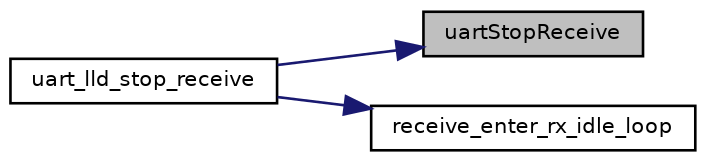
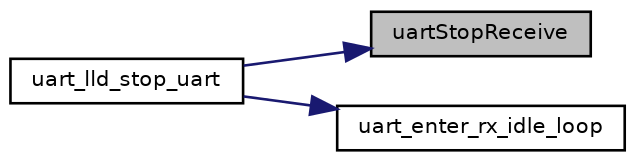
node "uart_lld_stop_receive": label "uart_lld_stop_receive" -> "uart_lld_stop_uart"
node "receive_enter_rx_idle_loop": label "receive_enter_rx_idle_loop" -> "uart_enter_rx_idle_loop"
